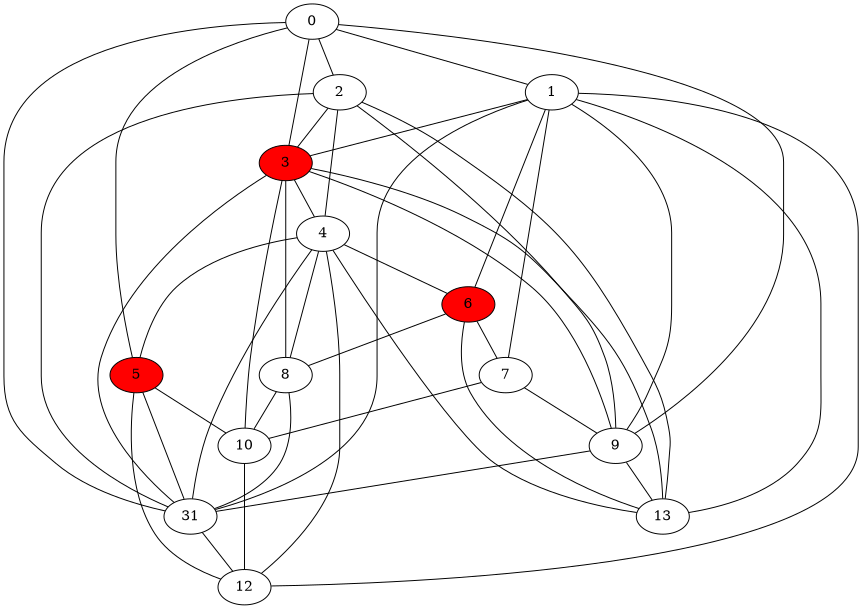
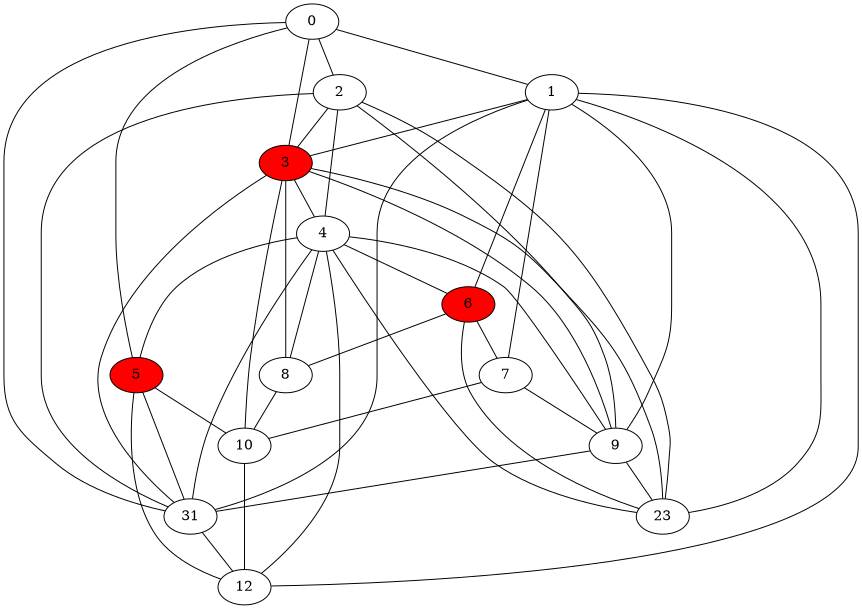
edge "0" -- "9": now "4" -- "9"
edge "8" -- "31": removed
node "13": label "13" -> "23"
